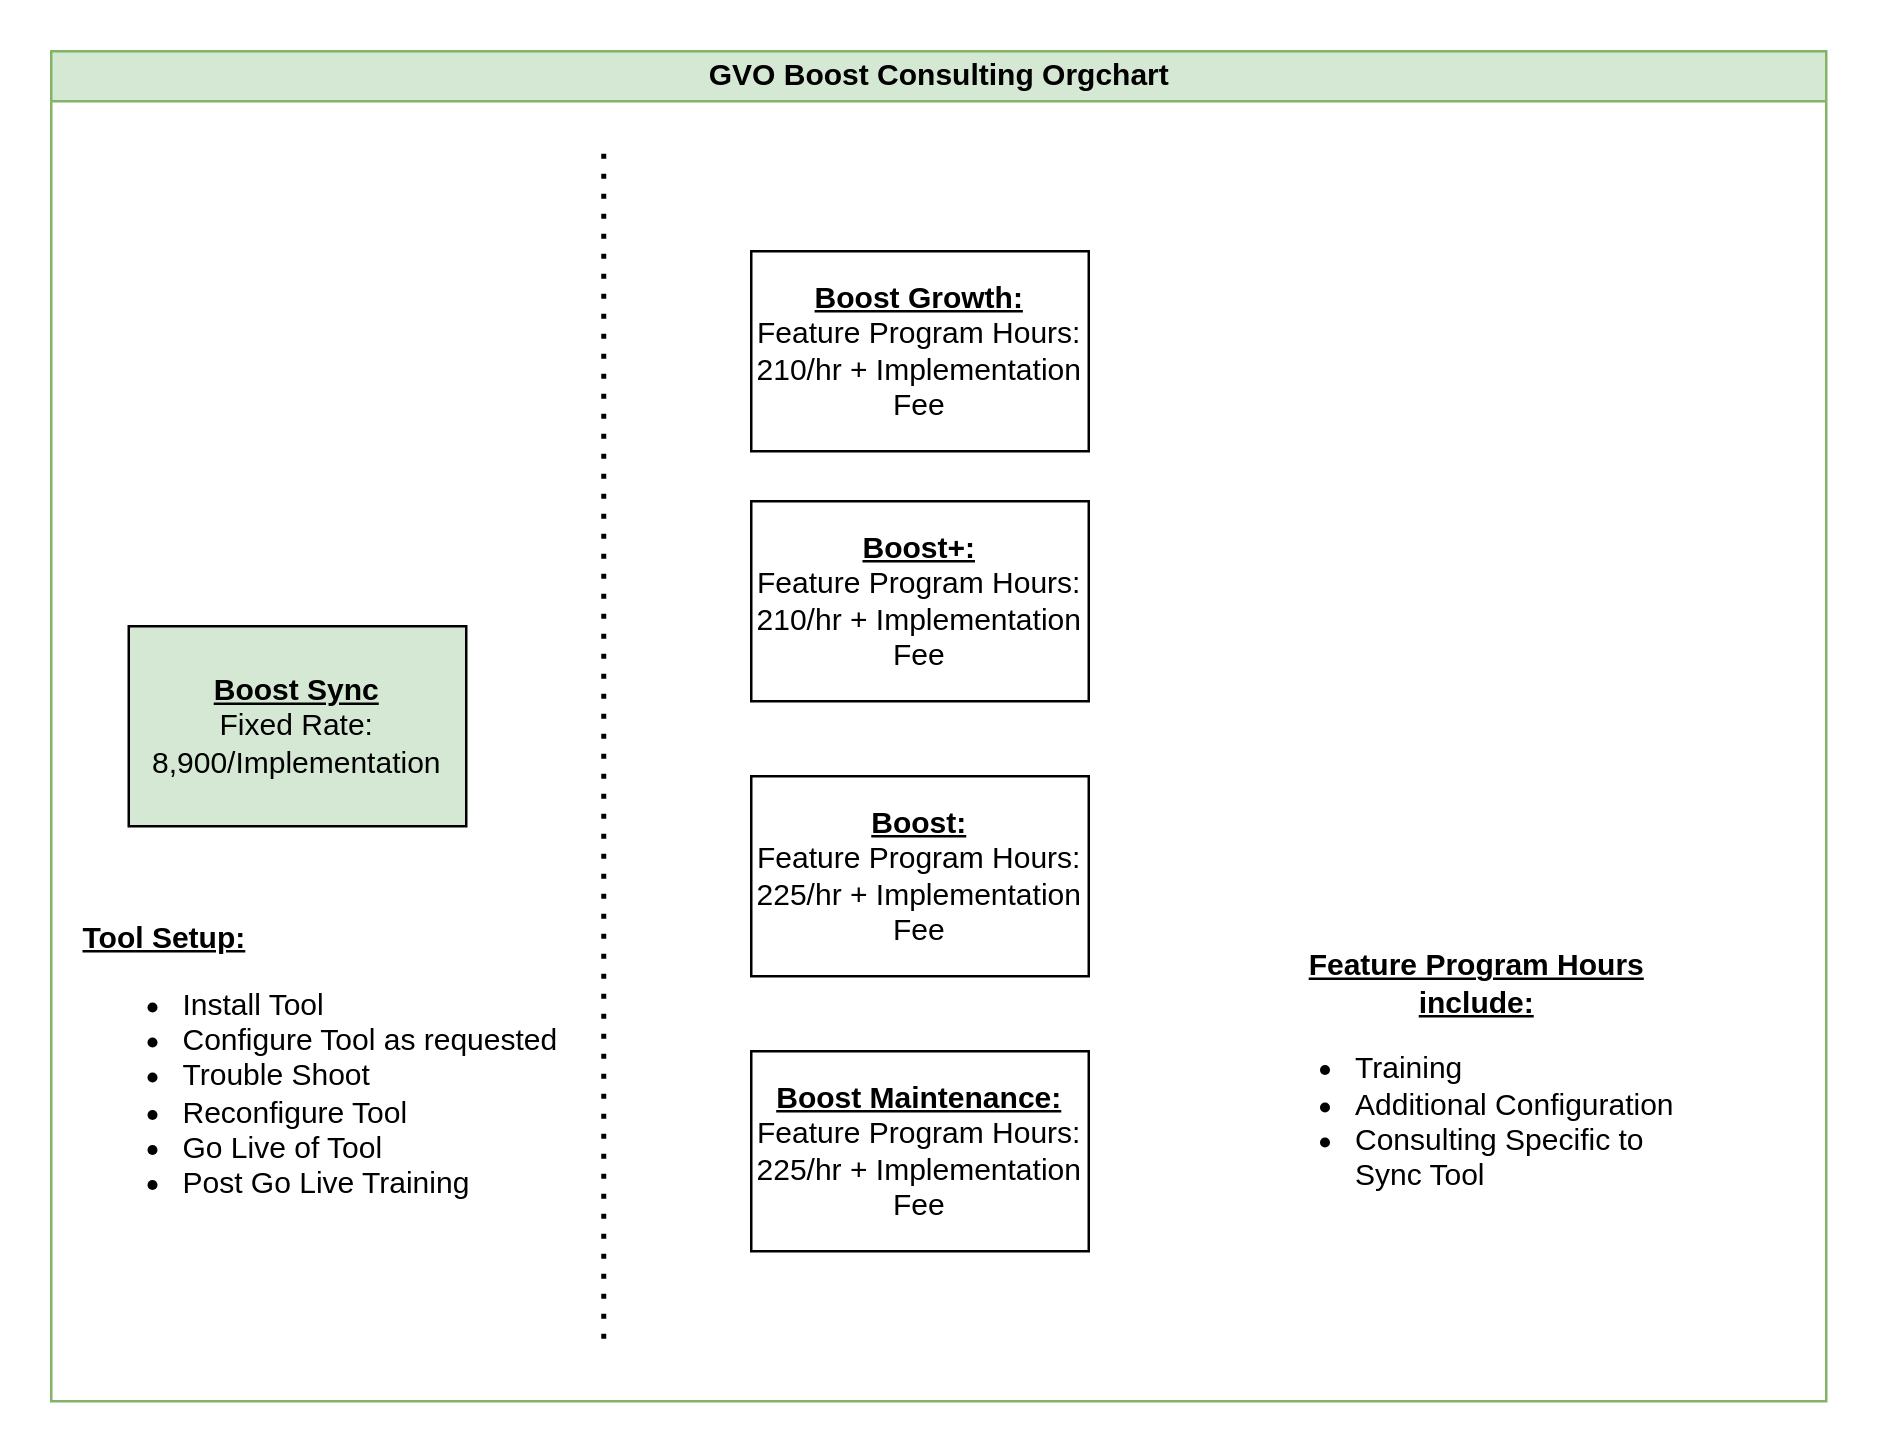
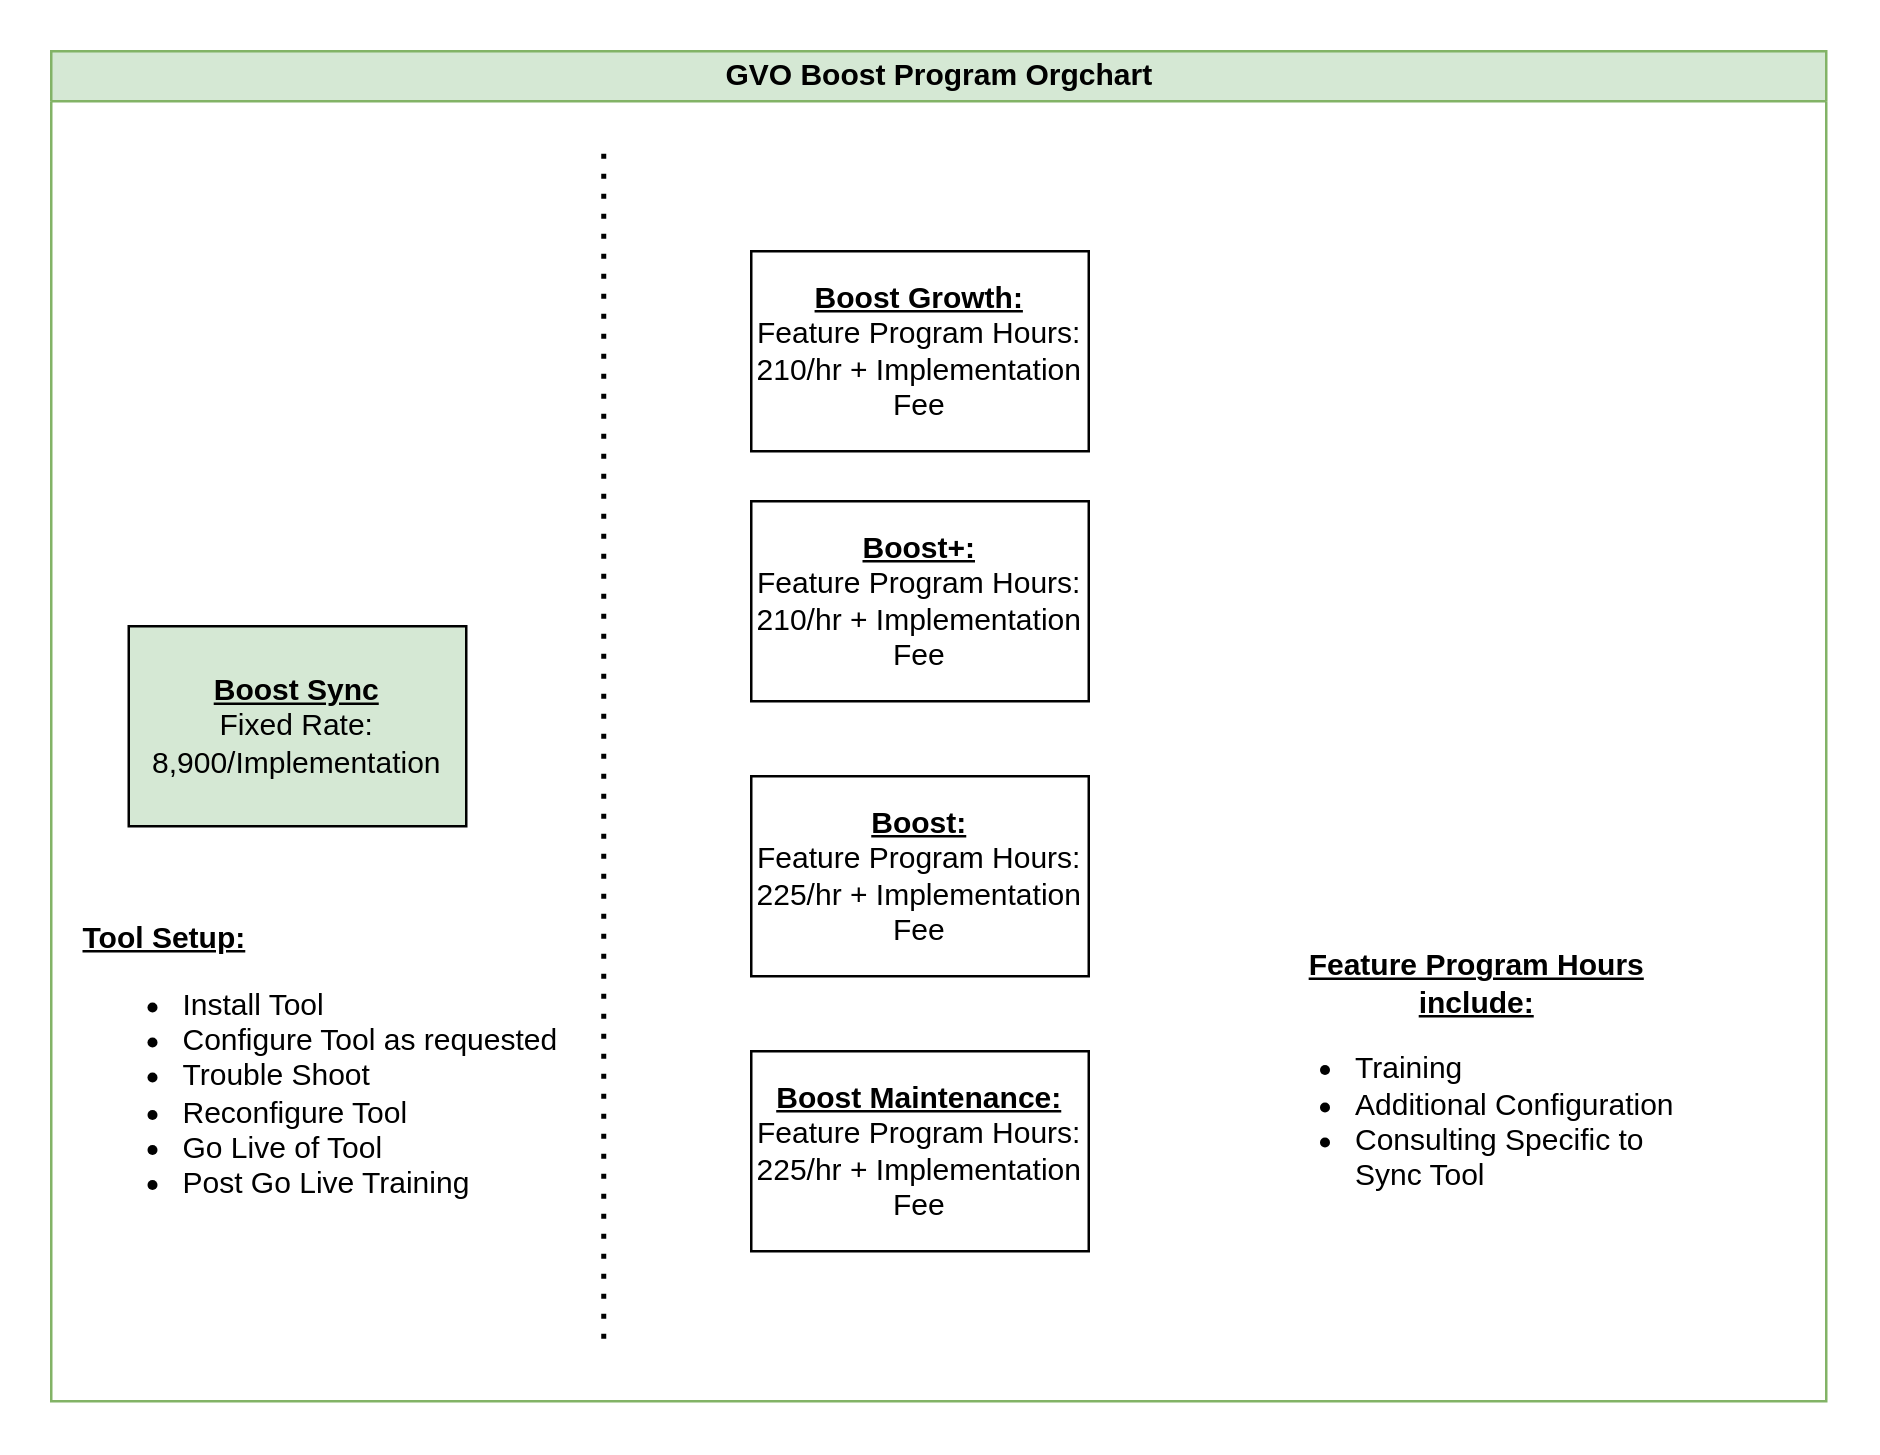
node "GVO Boost Consulting Orgchart": label "GVO Boost Consulting Orgchart" -> "GVO Boost Program Orgchart"
